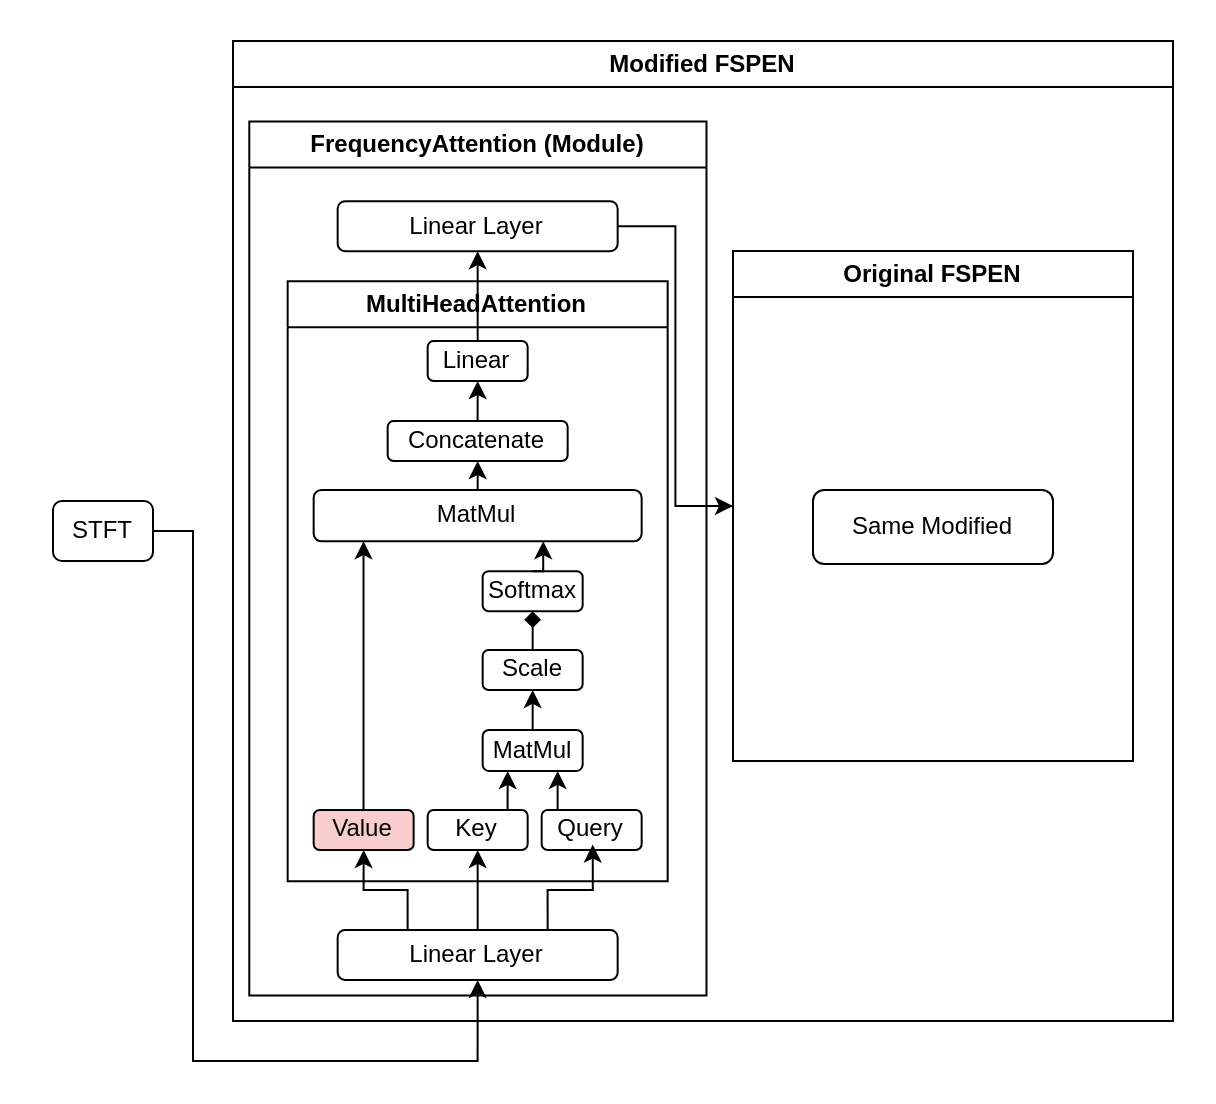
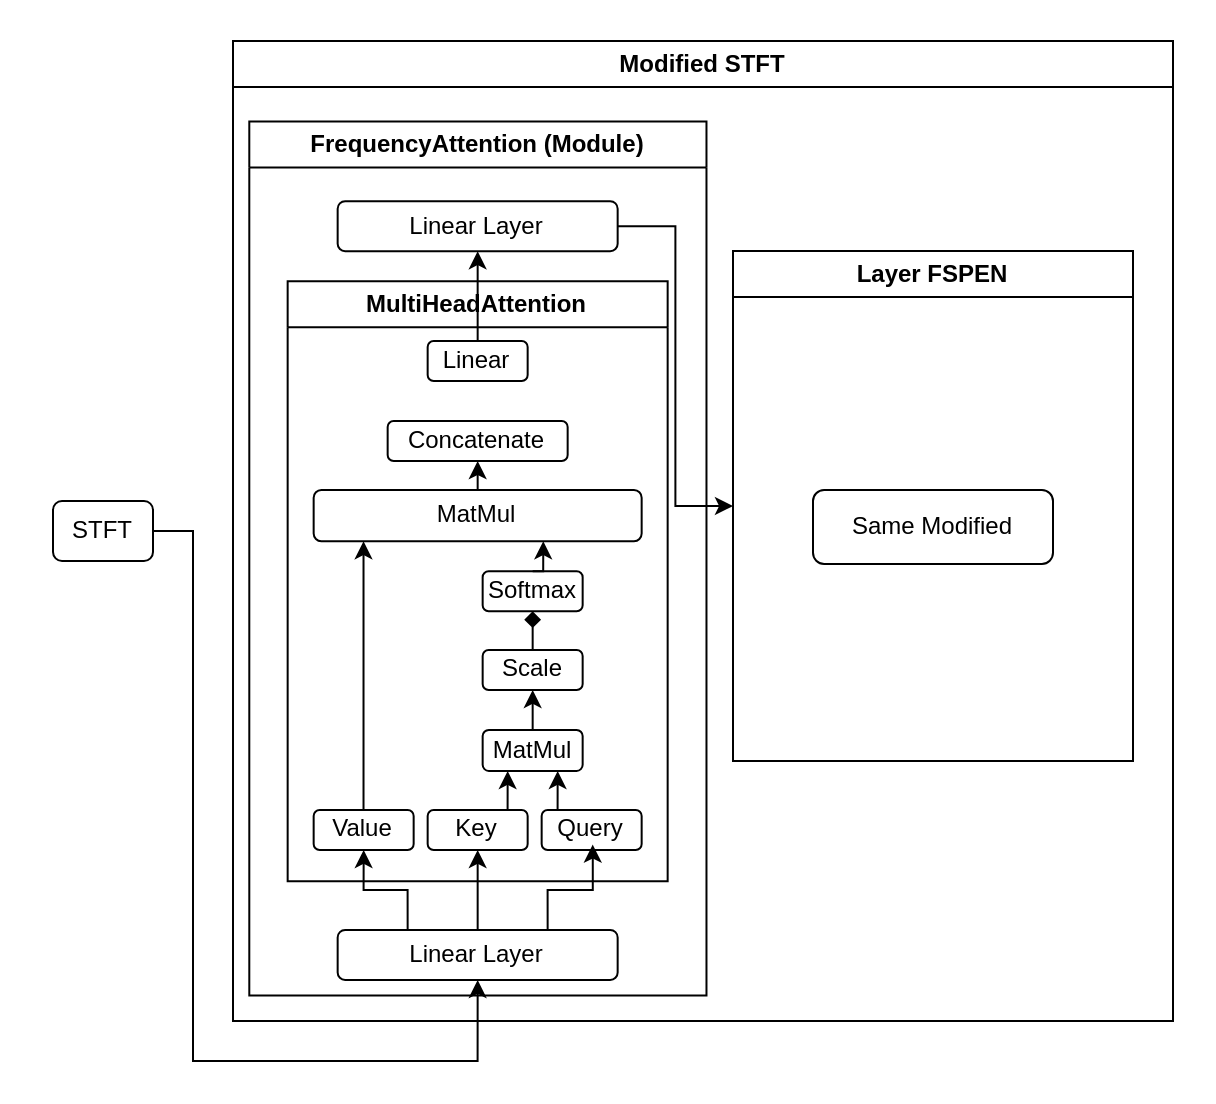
node "Modified FSPEN": label "Modified FSPEN" -> "Modified STFT"
node "Original FSPEN": label "Original FSPEN" -> "Layer FSPEN"
edge "Concatenate" -> "Linear": removed
node "Value": fillcolor #f8cecc -> #ffffff
